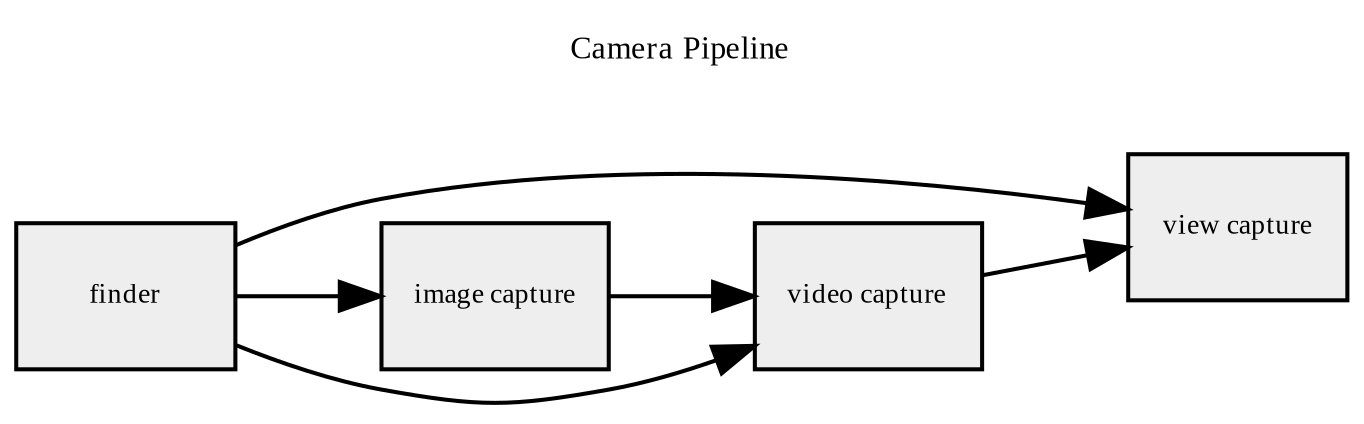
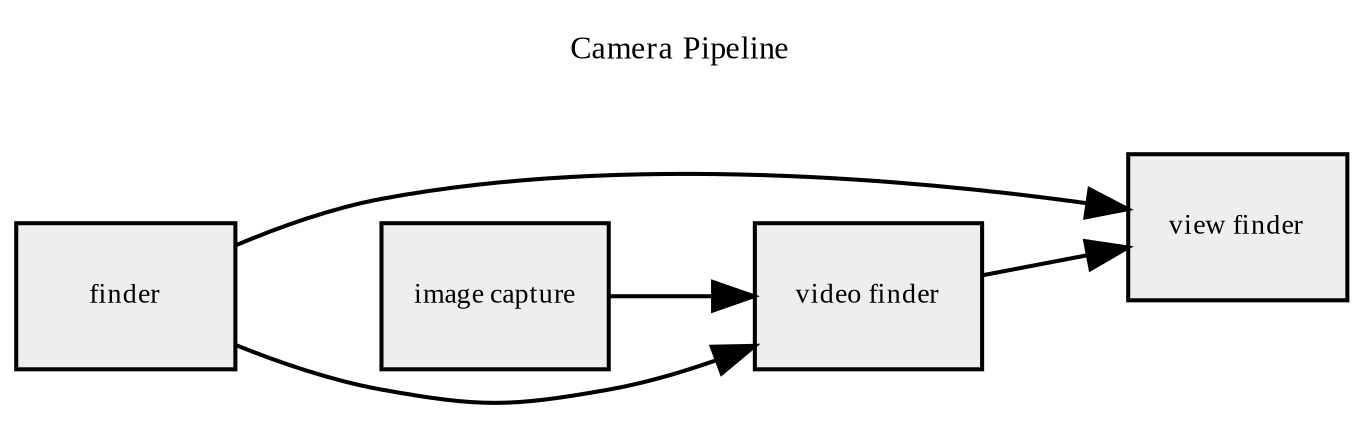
node "view capture": label "view capture" -> "view finder"
edge "finder" -> "image capture": removed
node "video capture": label "video capture" -> "video finder"
